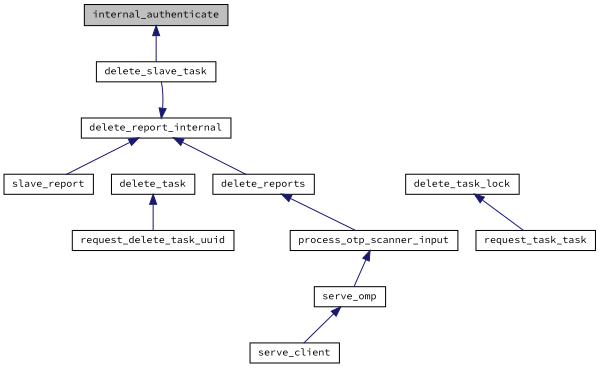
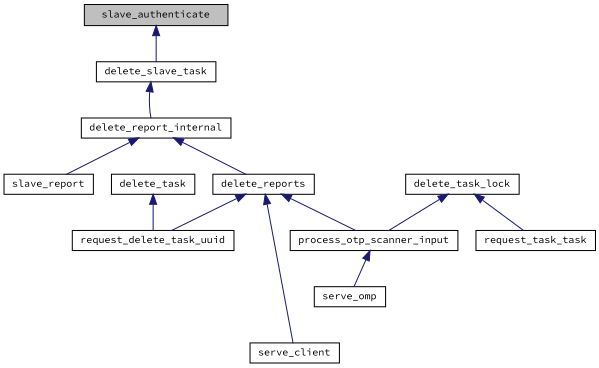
node "internal_authenticate": label "internal_authenticate" -> "slave_authenticate"
edge "delete_slave_task" -> "delete_report_internal": reversed
edge "request_delete_task_uuid" -> "delete_reports": added
edge "process_otp_scanner_input" -> "delete_task_lock": added
edge "serve_client" -> "serve_omp": now "serve_client" -> "delete_reports"
